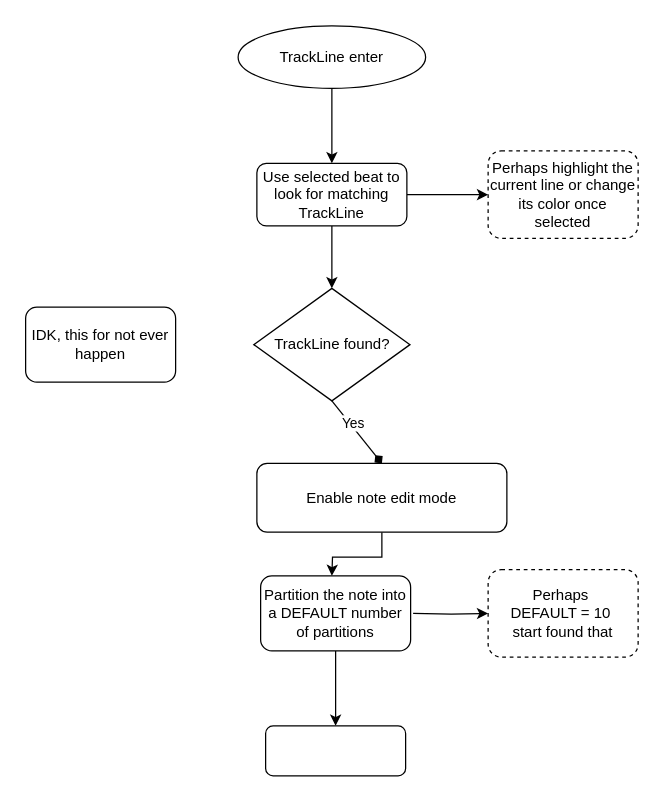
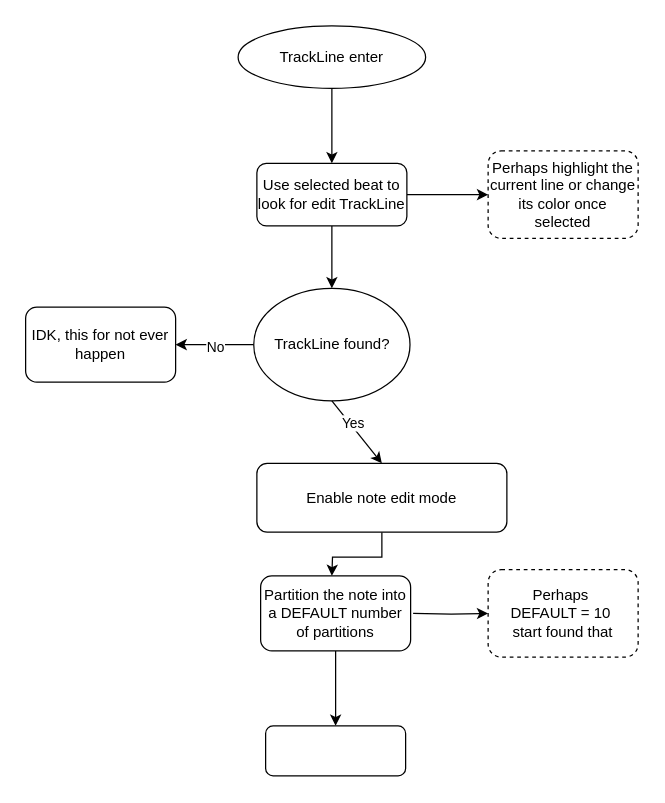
node "Use selected beat to look for matching TrackLine": label "Use selected beat to look for matching TrackLine" -> "Use selected beat to look for edit TrackLine"
edge "TrackLine found?" -> "IDK, this for not ever happen": added, label "No"
node "TrackLine found?": shape diamond -> ellipse
edge "TrackLine found?" -> "Enable note edit mode": arrowhead diamond -> classic
